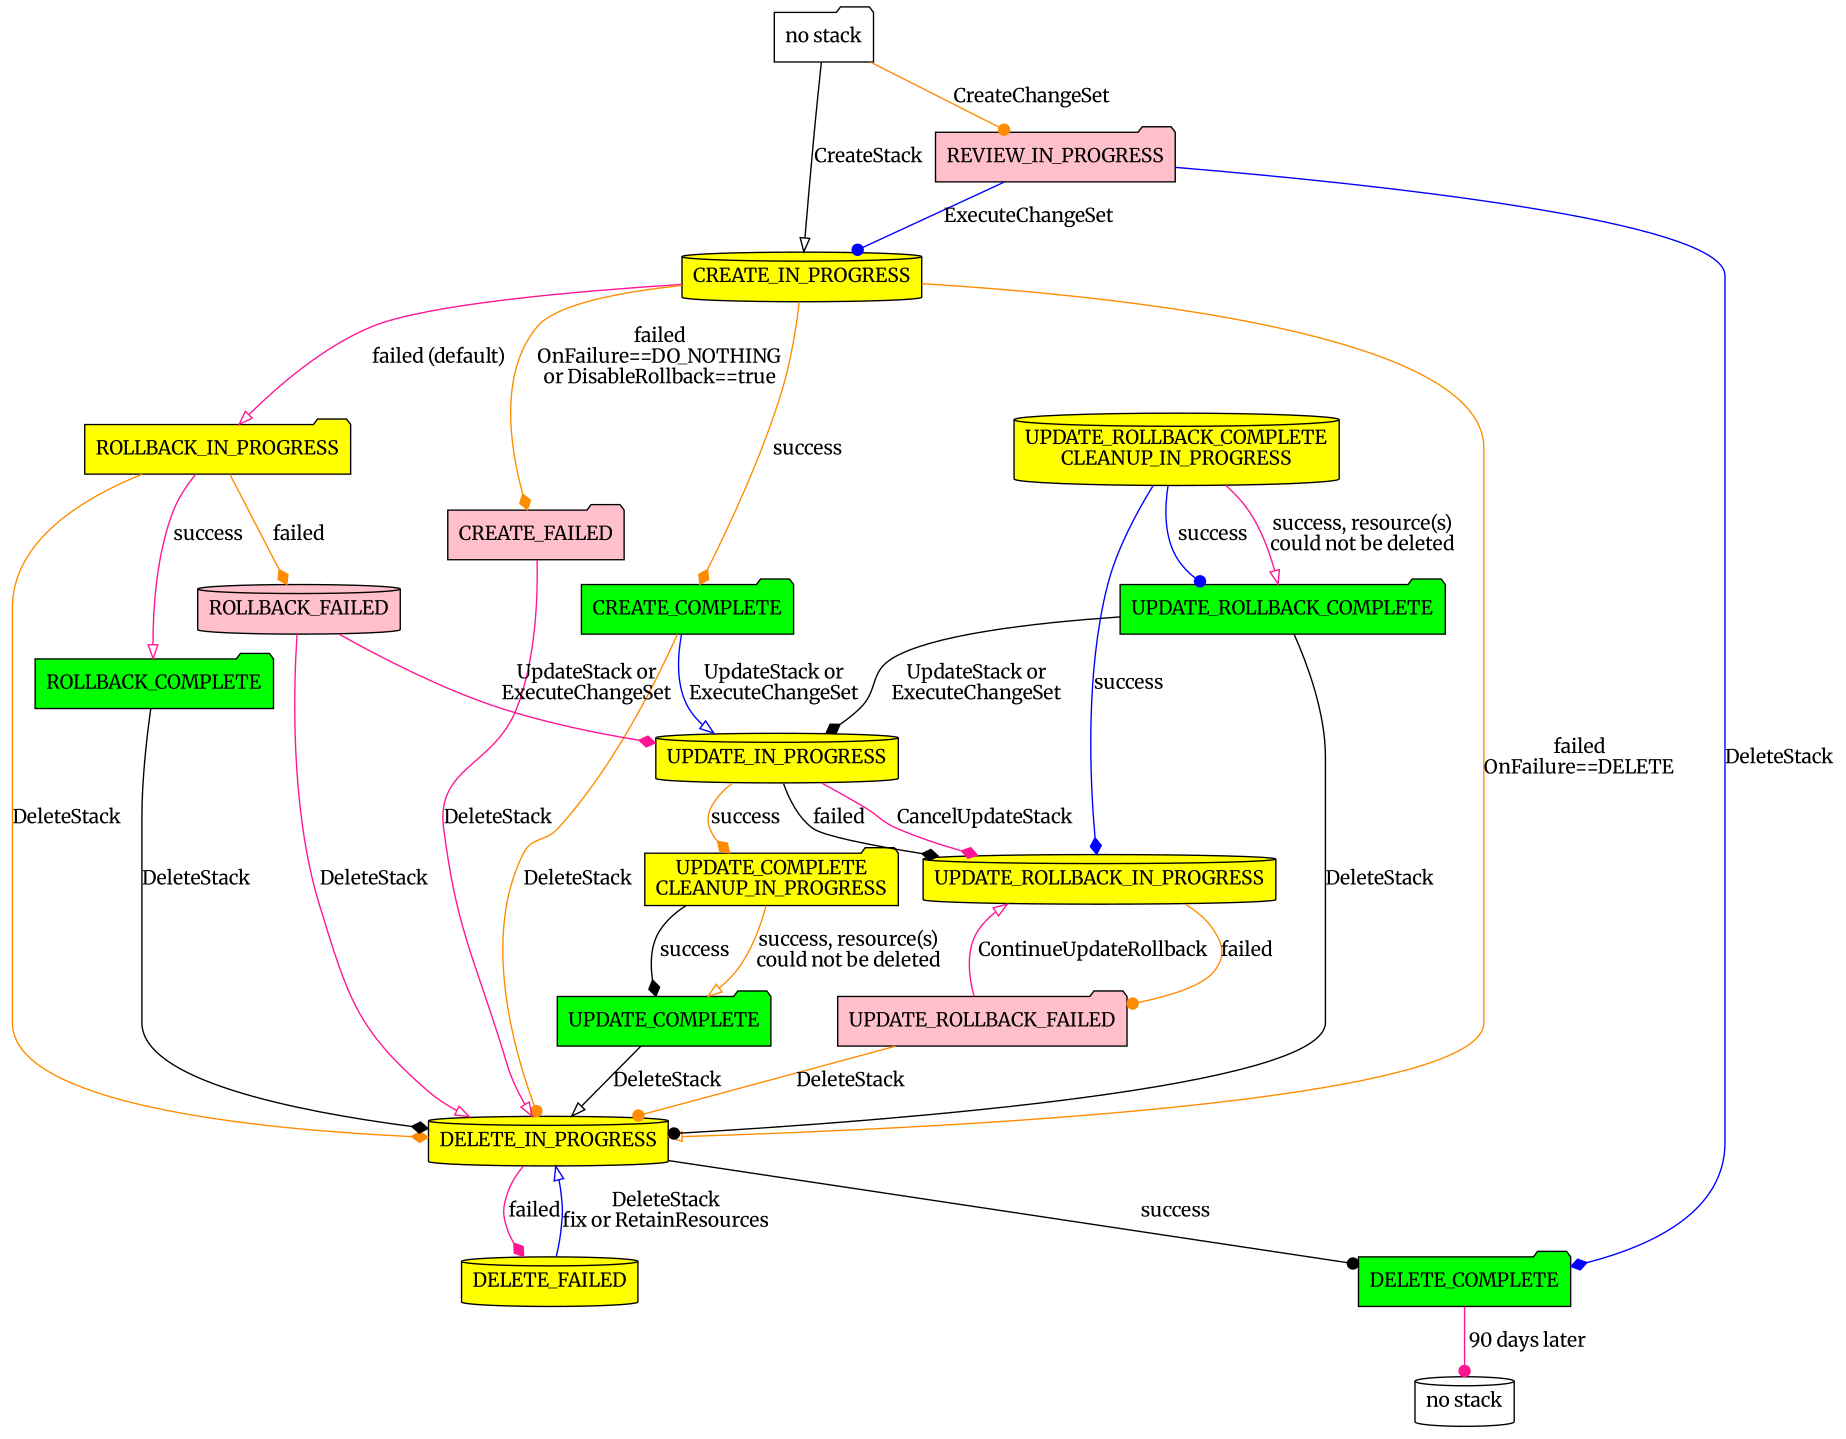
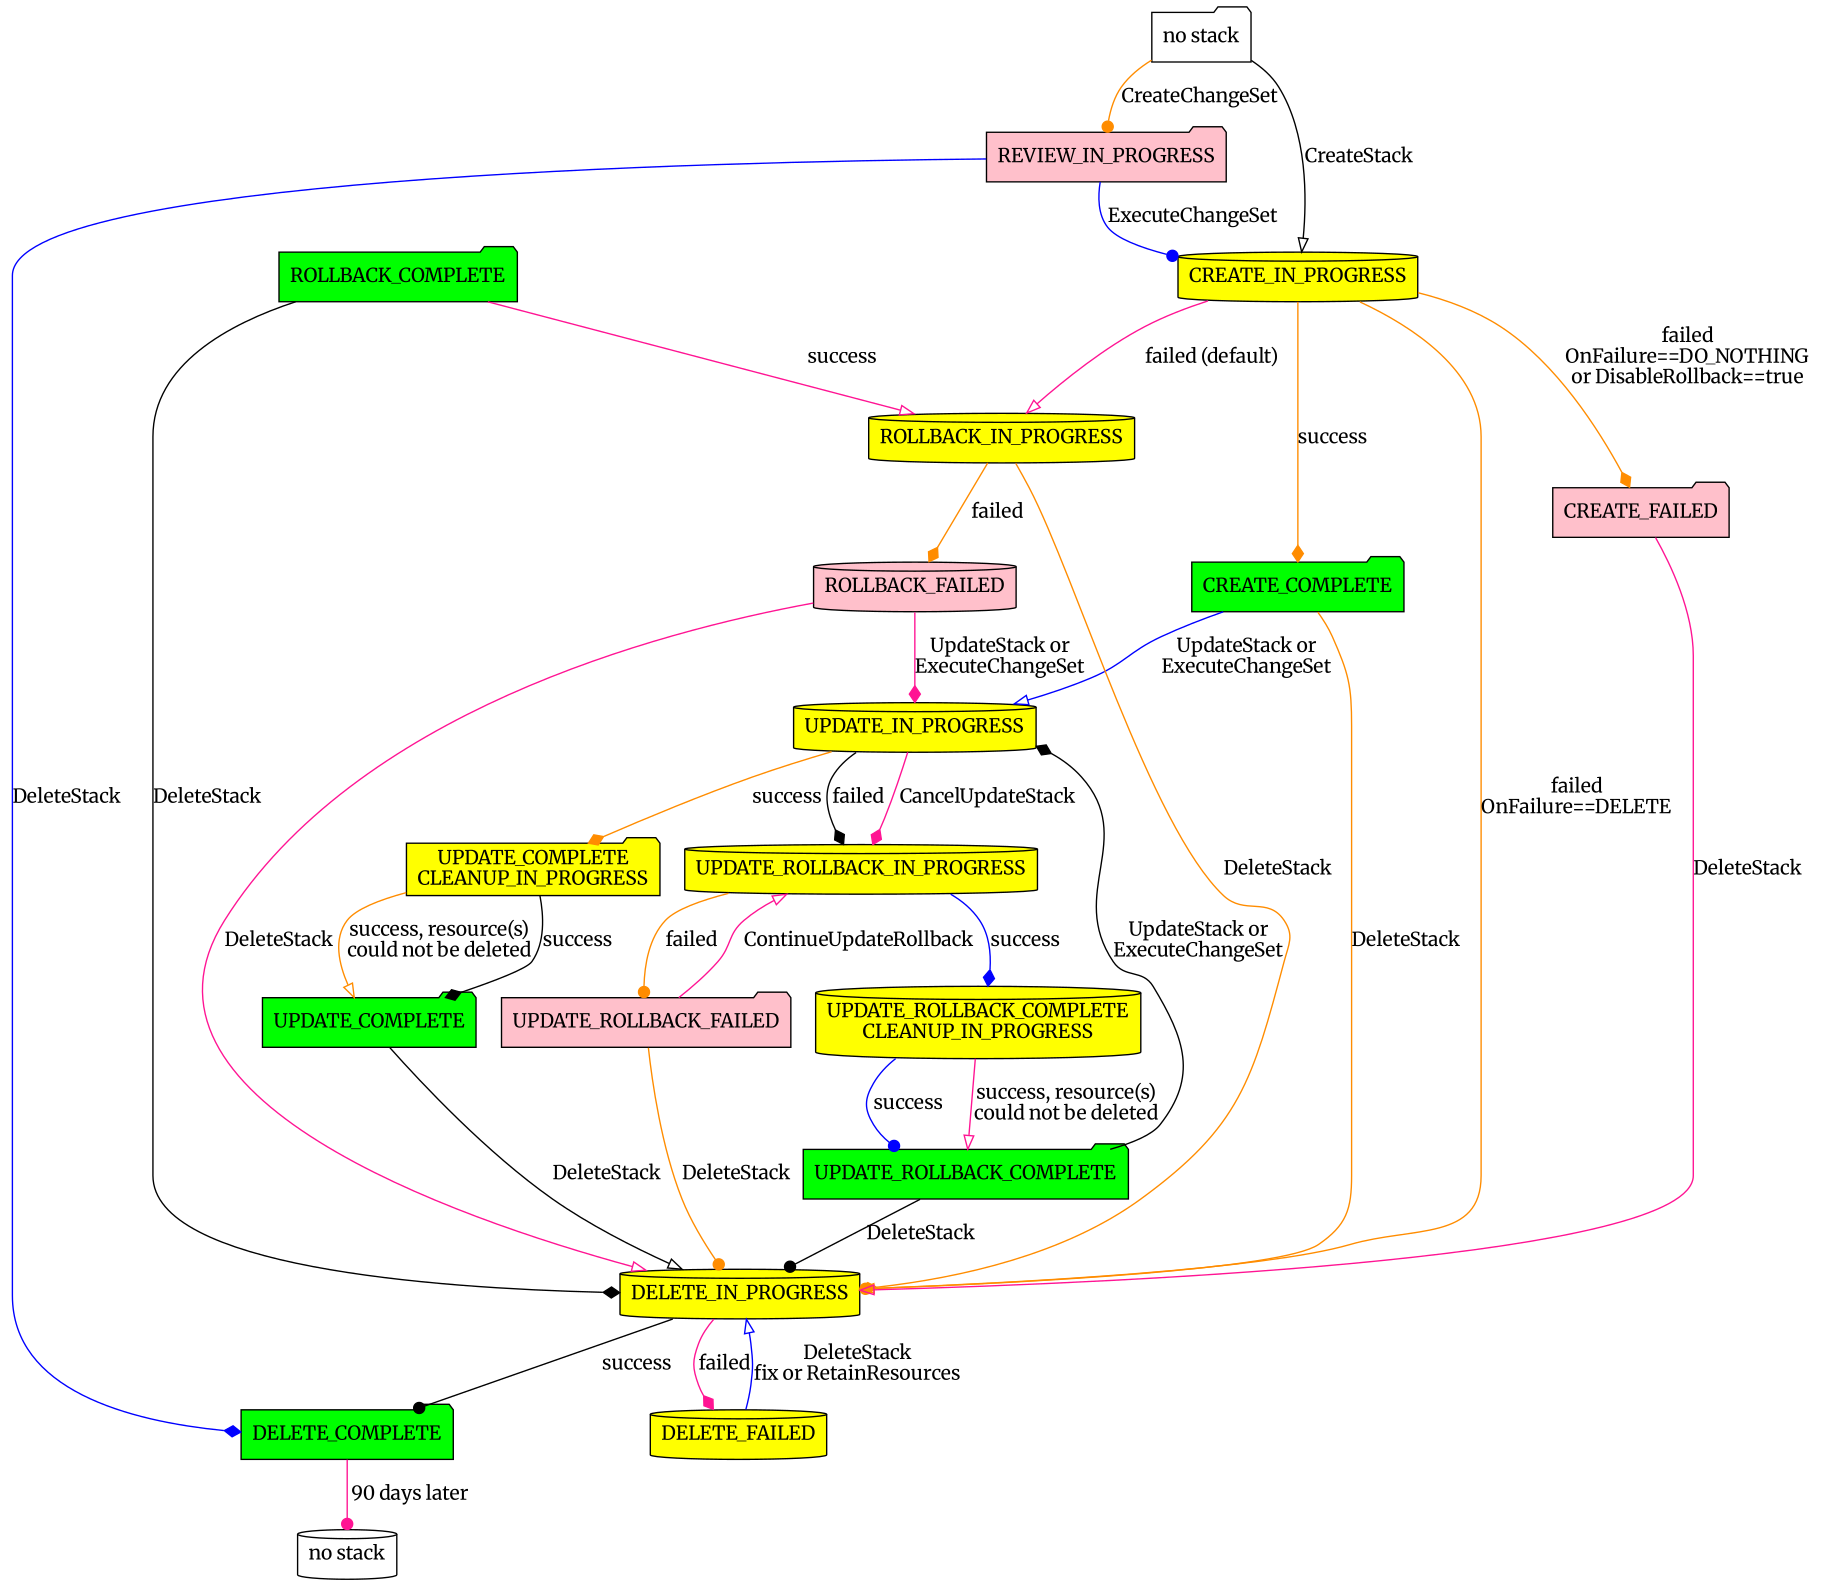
node "ROLLBACK_IN_PROGRESS": shape folder -> cylinder
edge "ROLLBACK_IN_PROGRESS" -> "ROLLBACK_COMPLETE": reversed
edge "UPDATE_ROLLBACK_COMPLETE CLEANUP_IN_PROGRESS" -> "UPDATE_ROLLBACK_IN_PROGRESS": reversed
